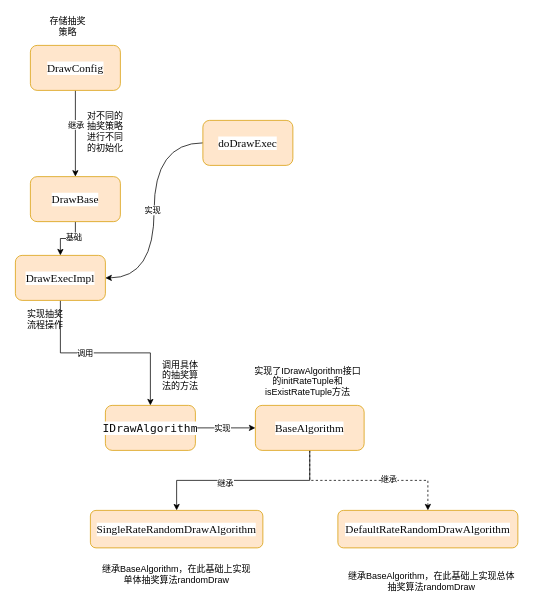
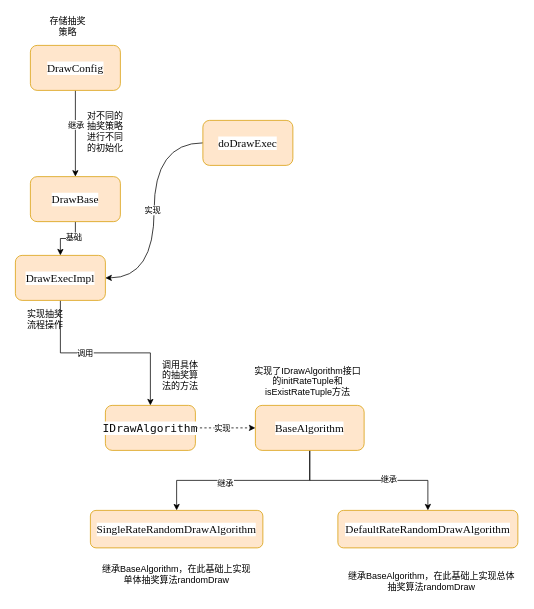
edge "IDrawAlgorithm" -> "BaseAlgorithm": style solid -> dashed
edge "BaseAlgorithm" -> "DefaultRateRandomDrawAlgorithm": style dashed -> solid
